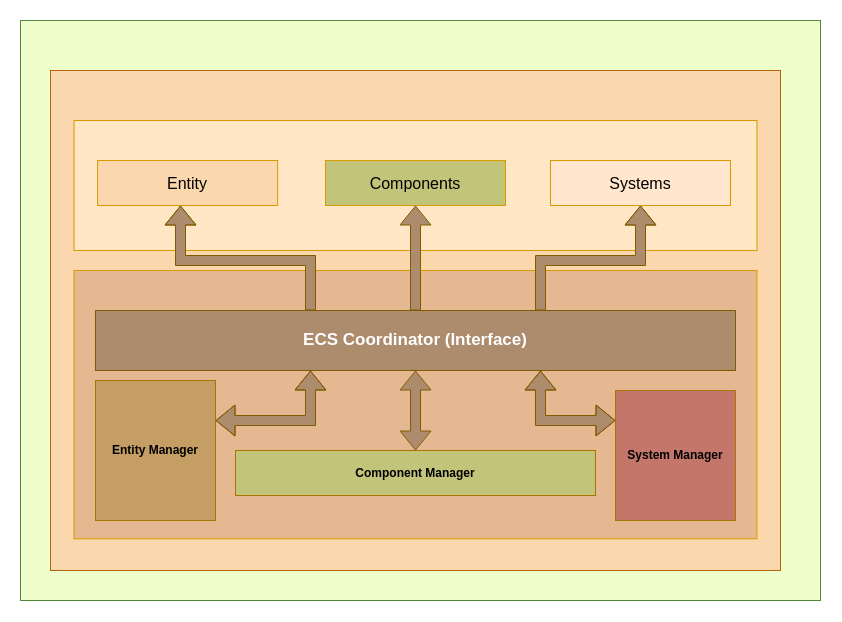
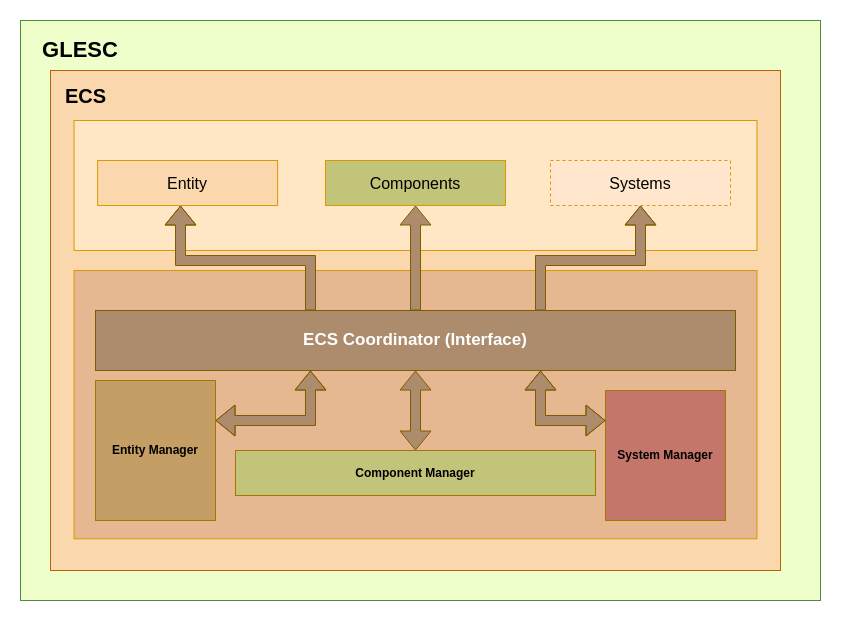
node "GLESC": added
node "ECS": added
node "Systems": style solid -> dashed
node "System Manager": moved (676, 456) -> (666, 456)
